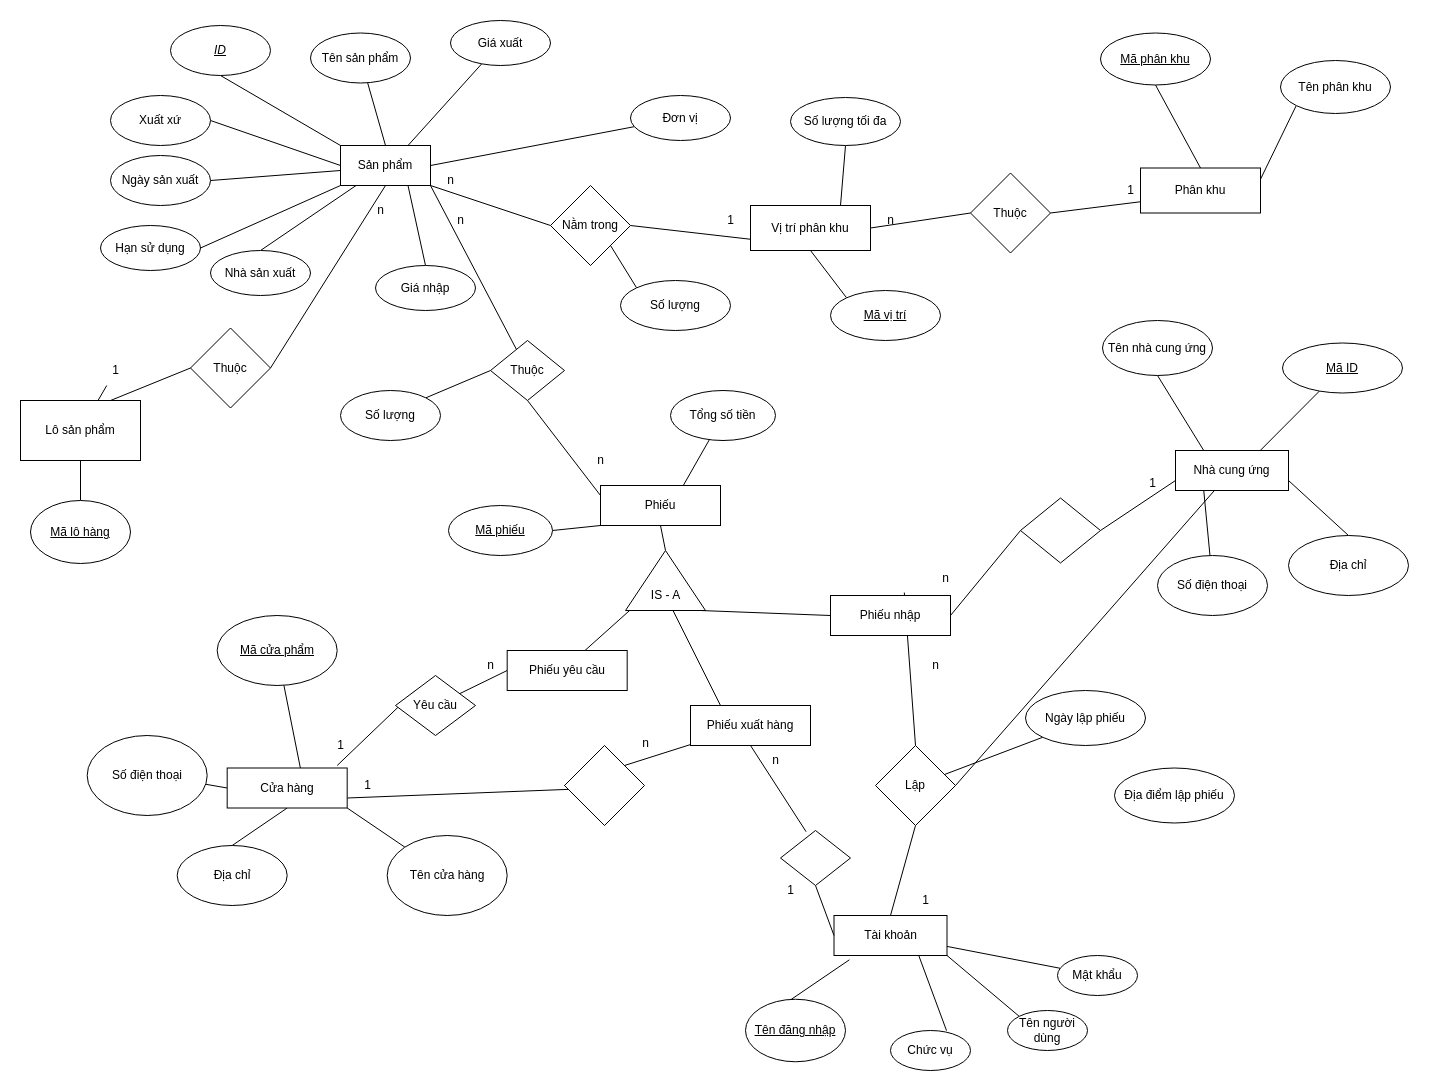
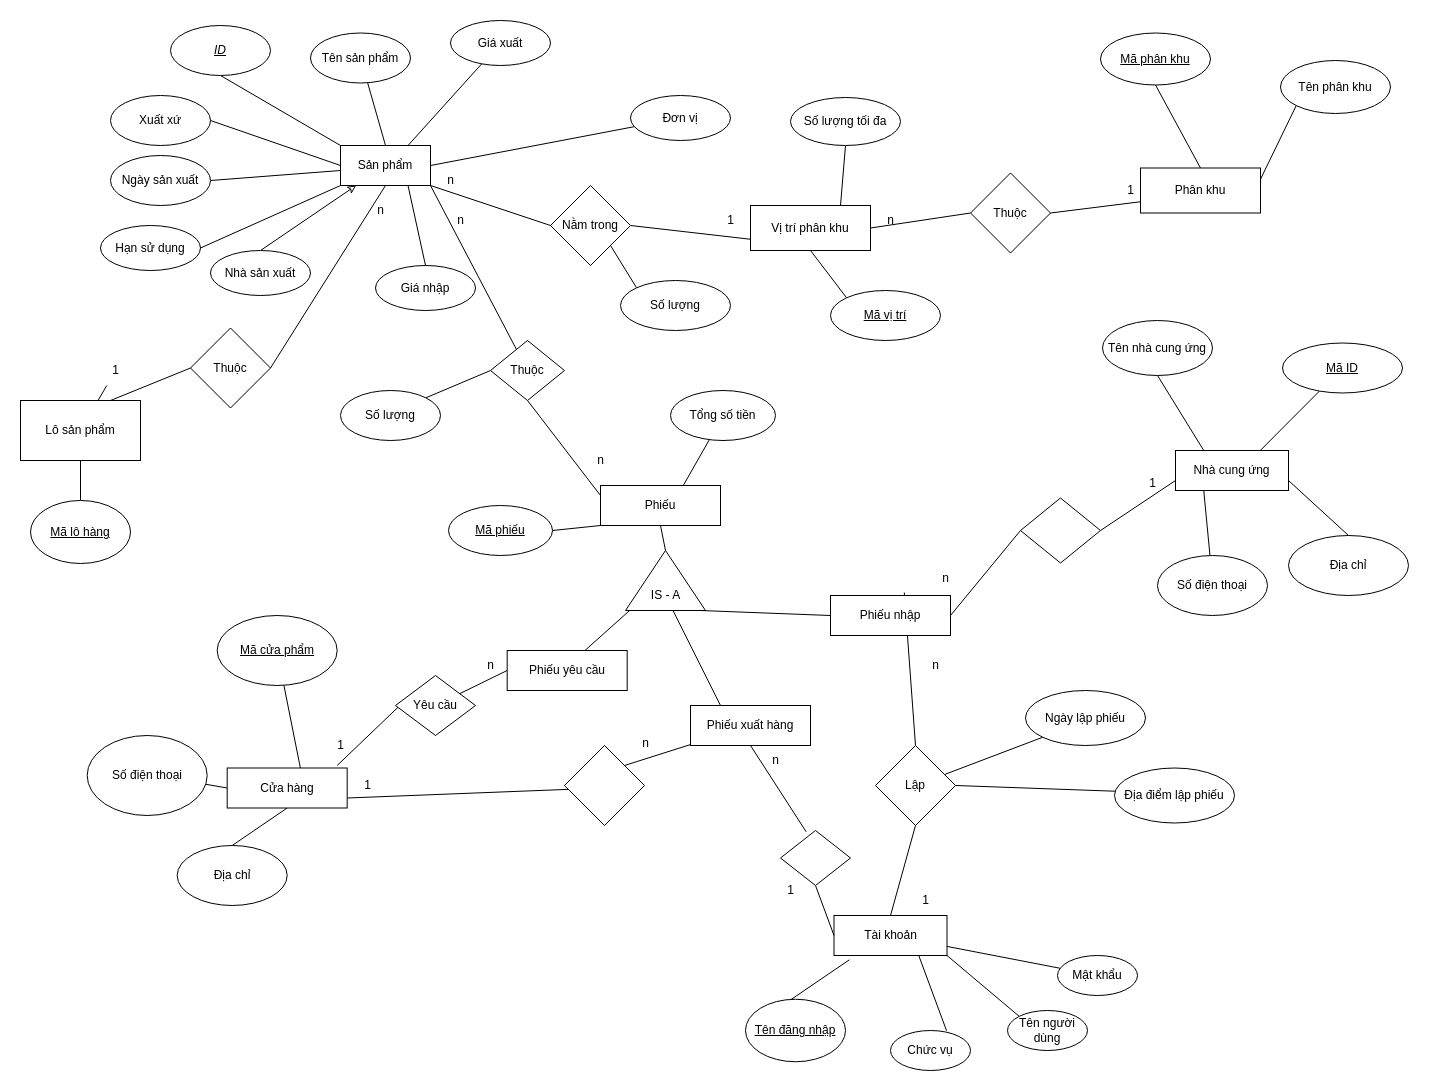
edge "Sản phẩm" -- "Nhà sản xuất": arrowhead none -> classic
edge "Nhà cung ứng" -- "Lập": now "Địa điểm lập phiếu" -- "Lập"
edge "Cửa hàng" -- "Tên cửa hàng": removed
node "Tên cửa hàng": removed
